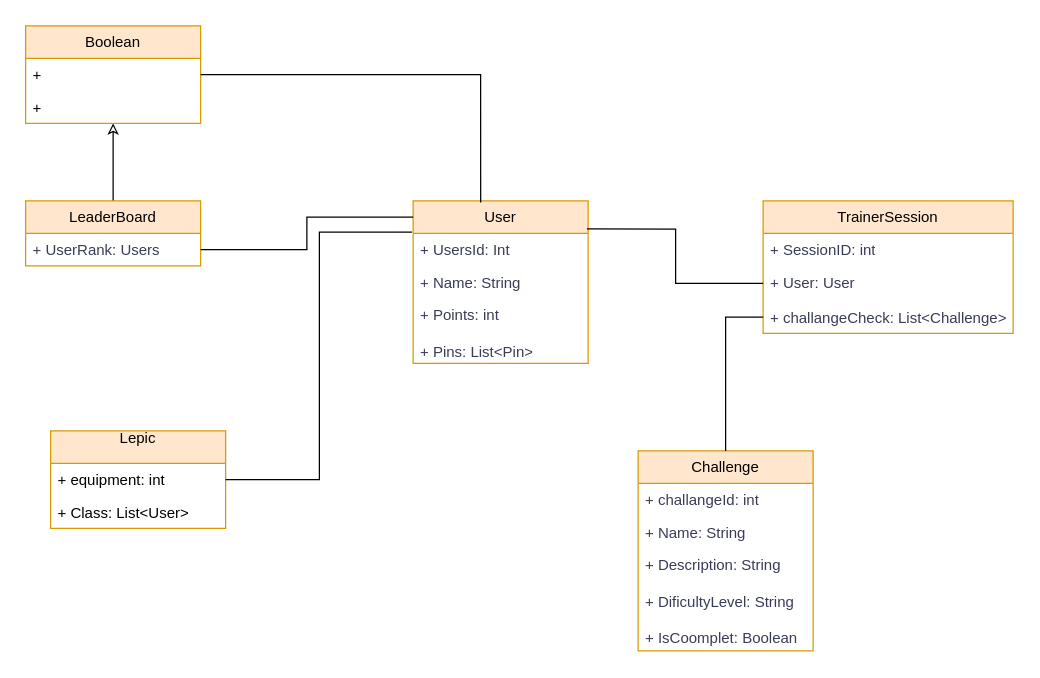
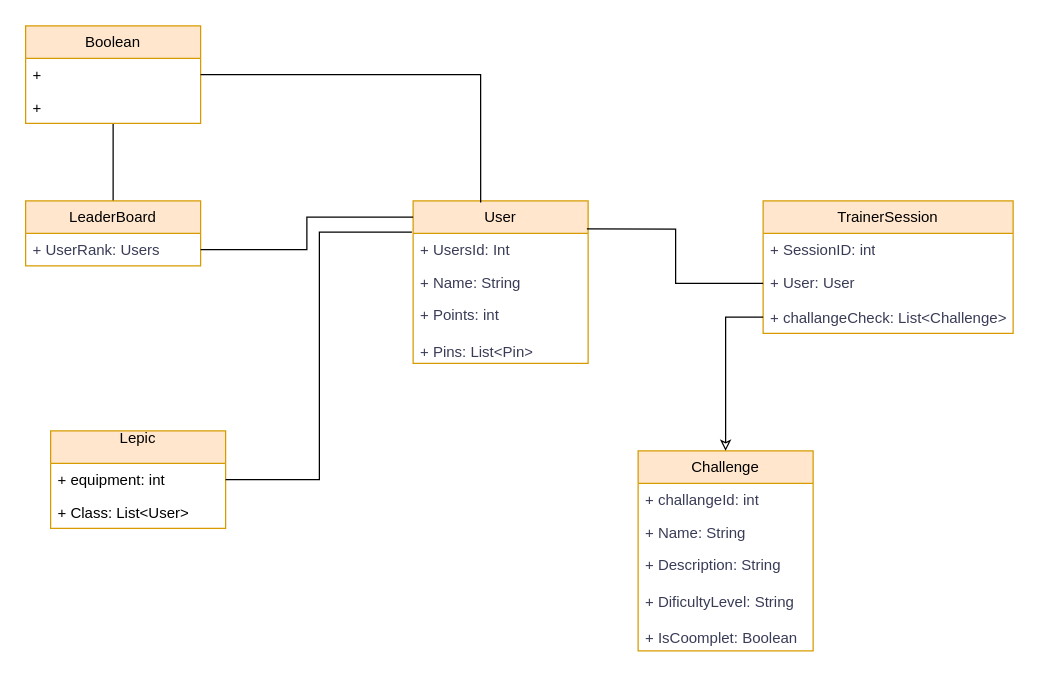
edge "LeaderBoard" -> "Boolean": arrowhead classic -> none
edge "+ challangeCheck: List<Challenge>" -- "Challenge": arrowhead none -> classic
